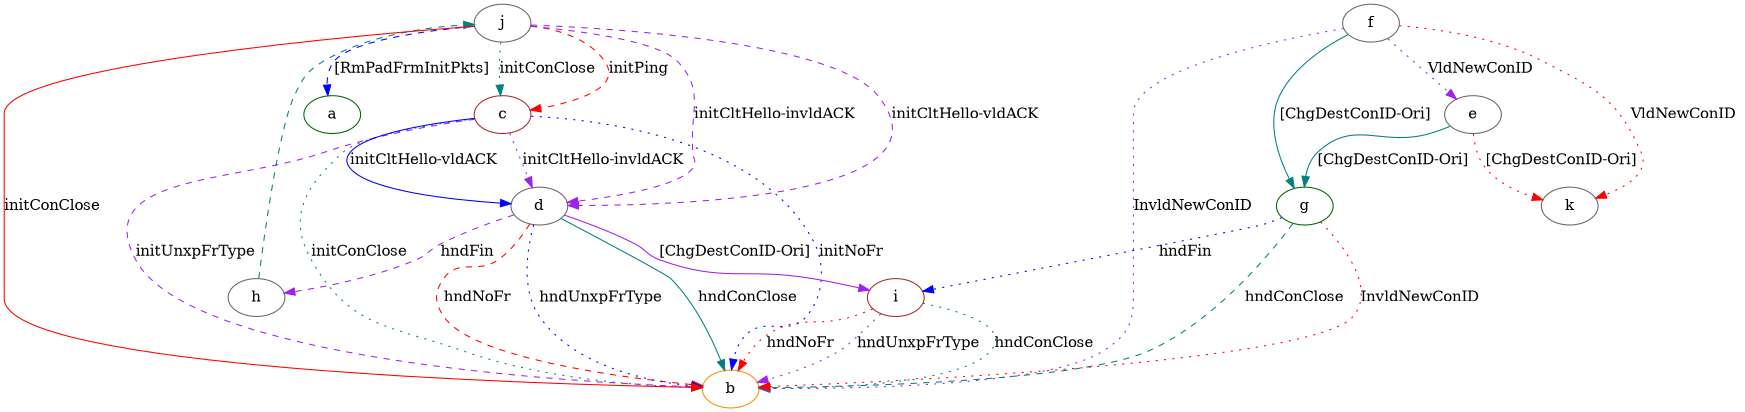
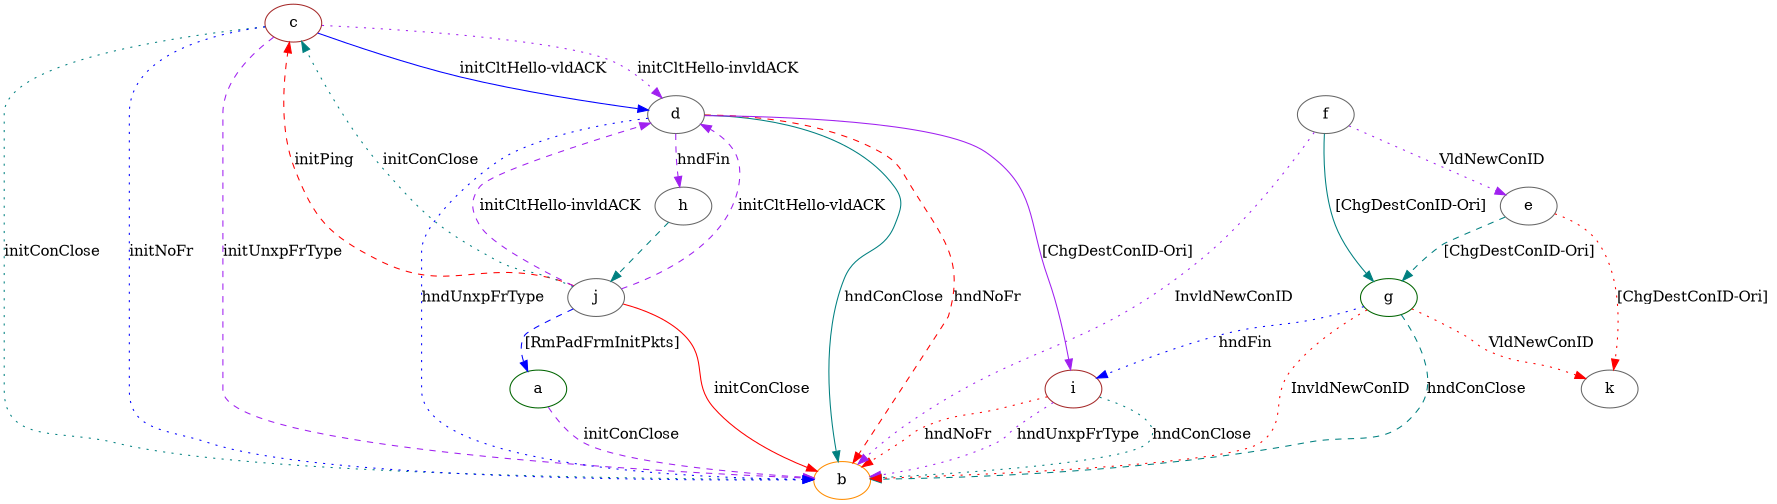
edge "f" -> "k": now "g" -> "k"
edge "e" -> "g": style solid -> dashed
edge "a" -> "b": added, label "initConClose"
